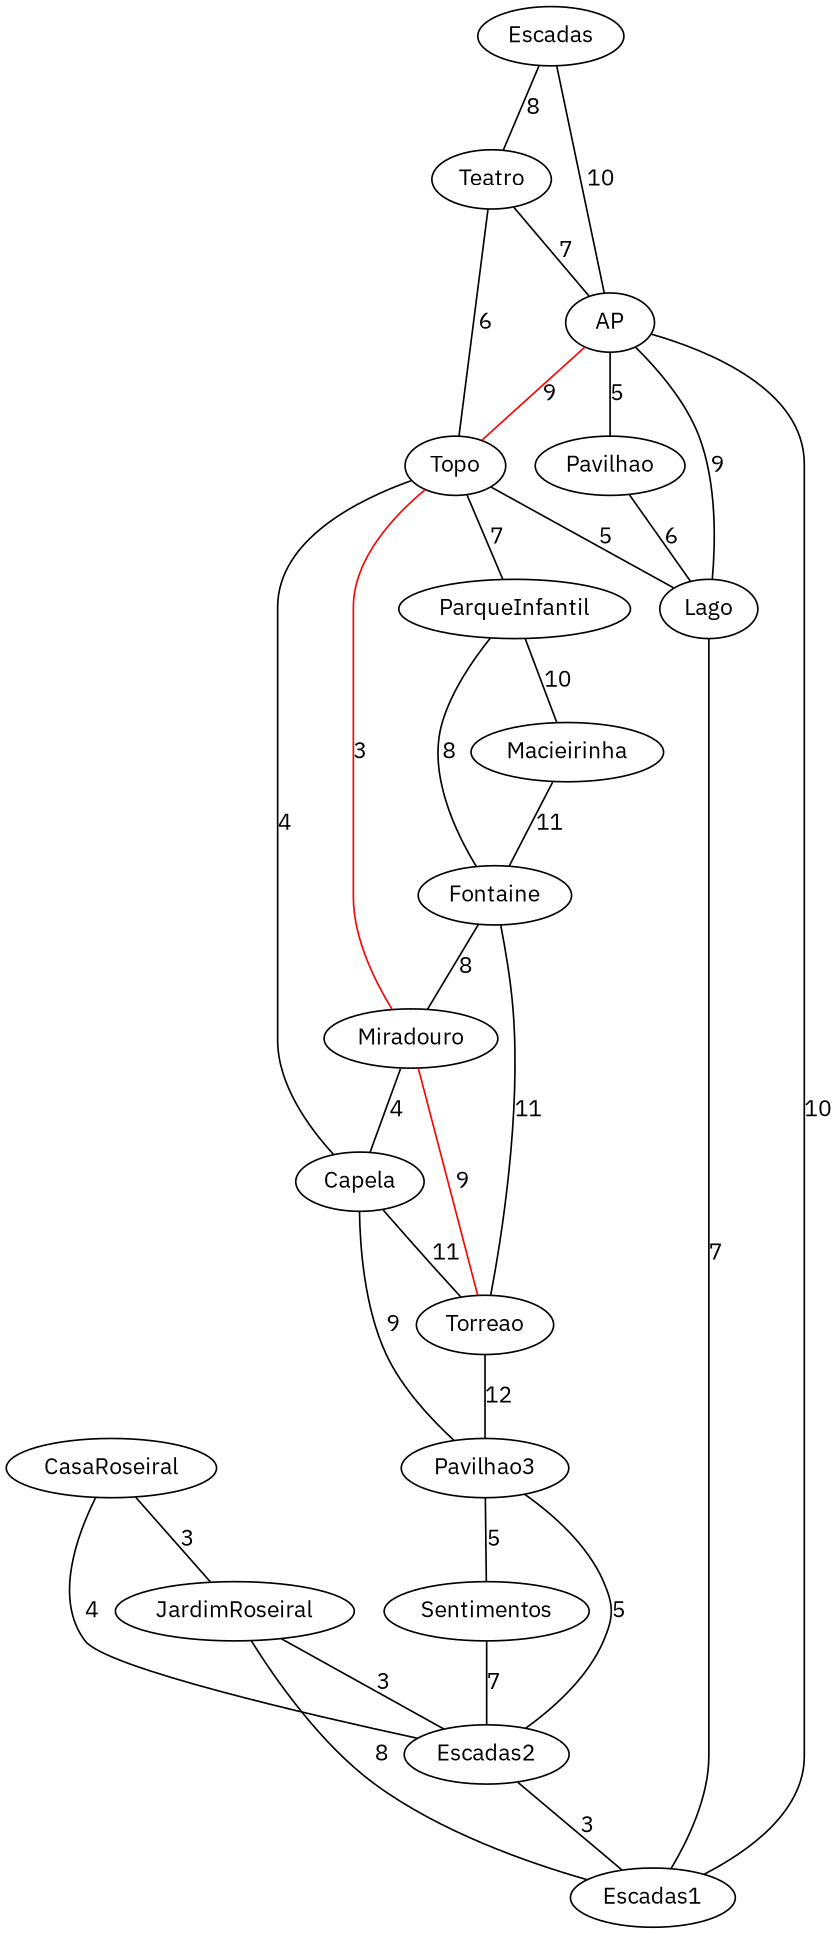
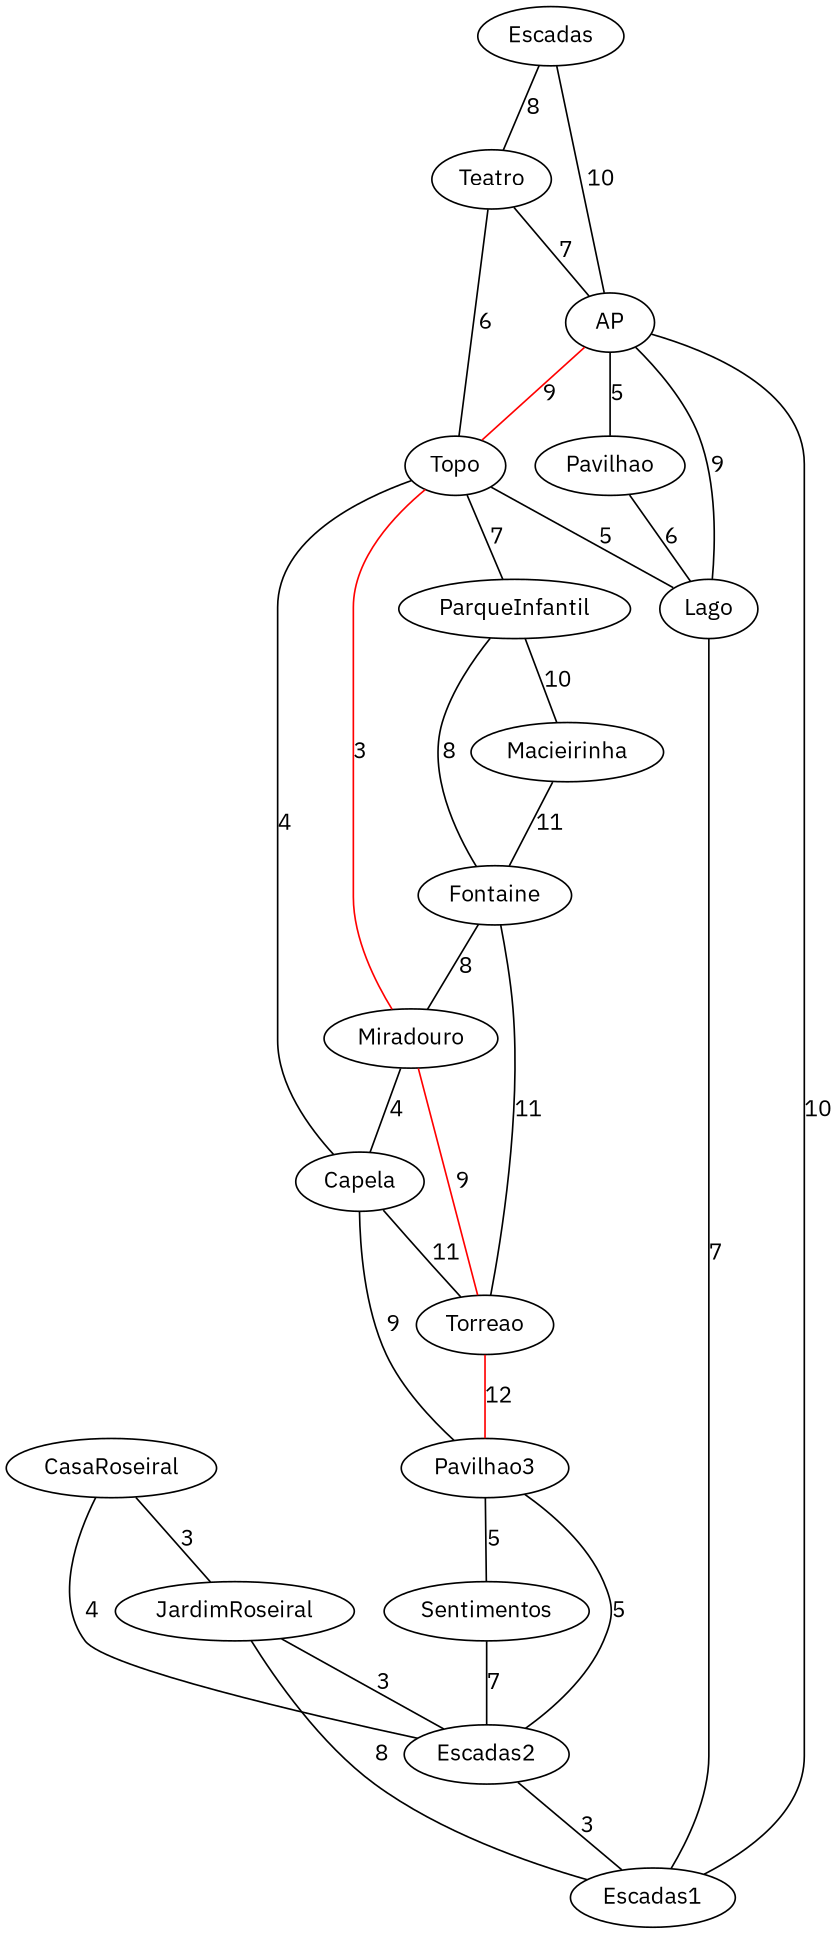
edge "Torreao" -- "Pavilhao3": color black -> red
